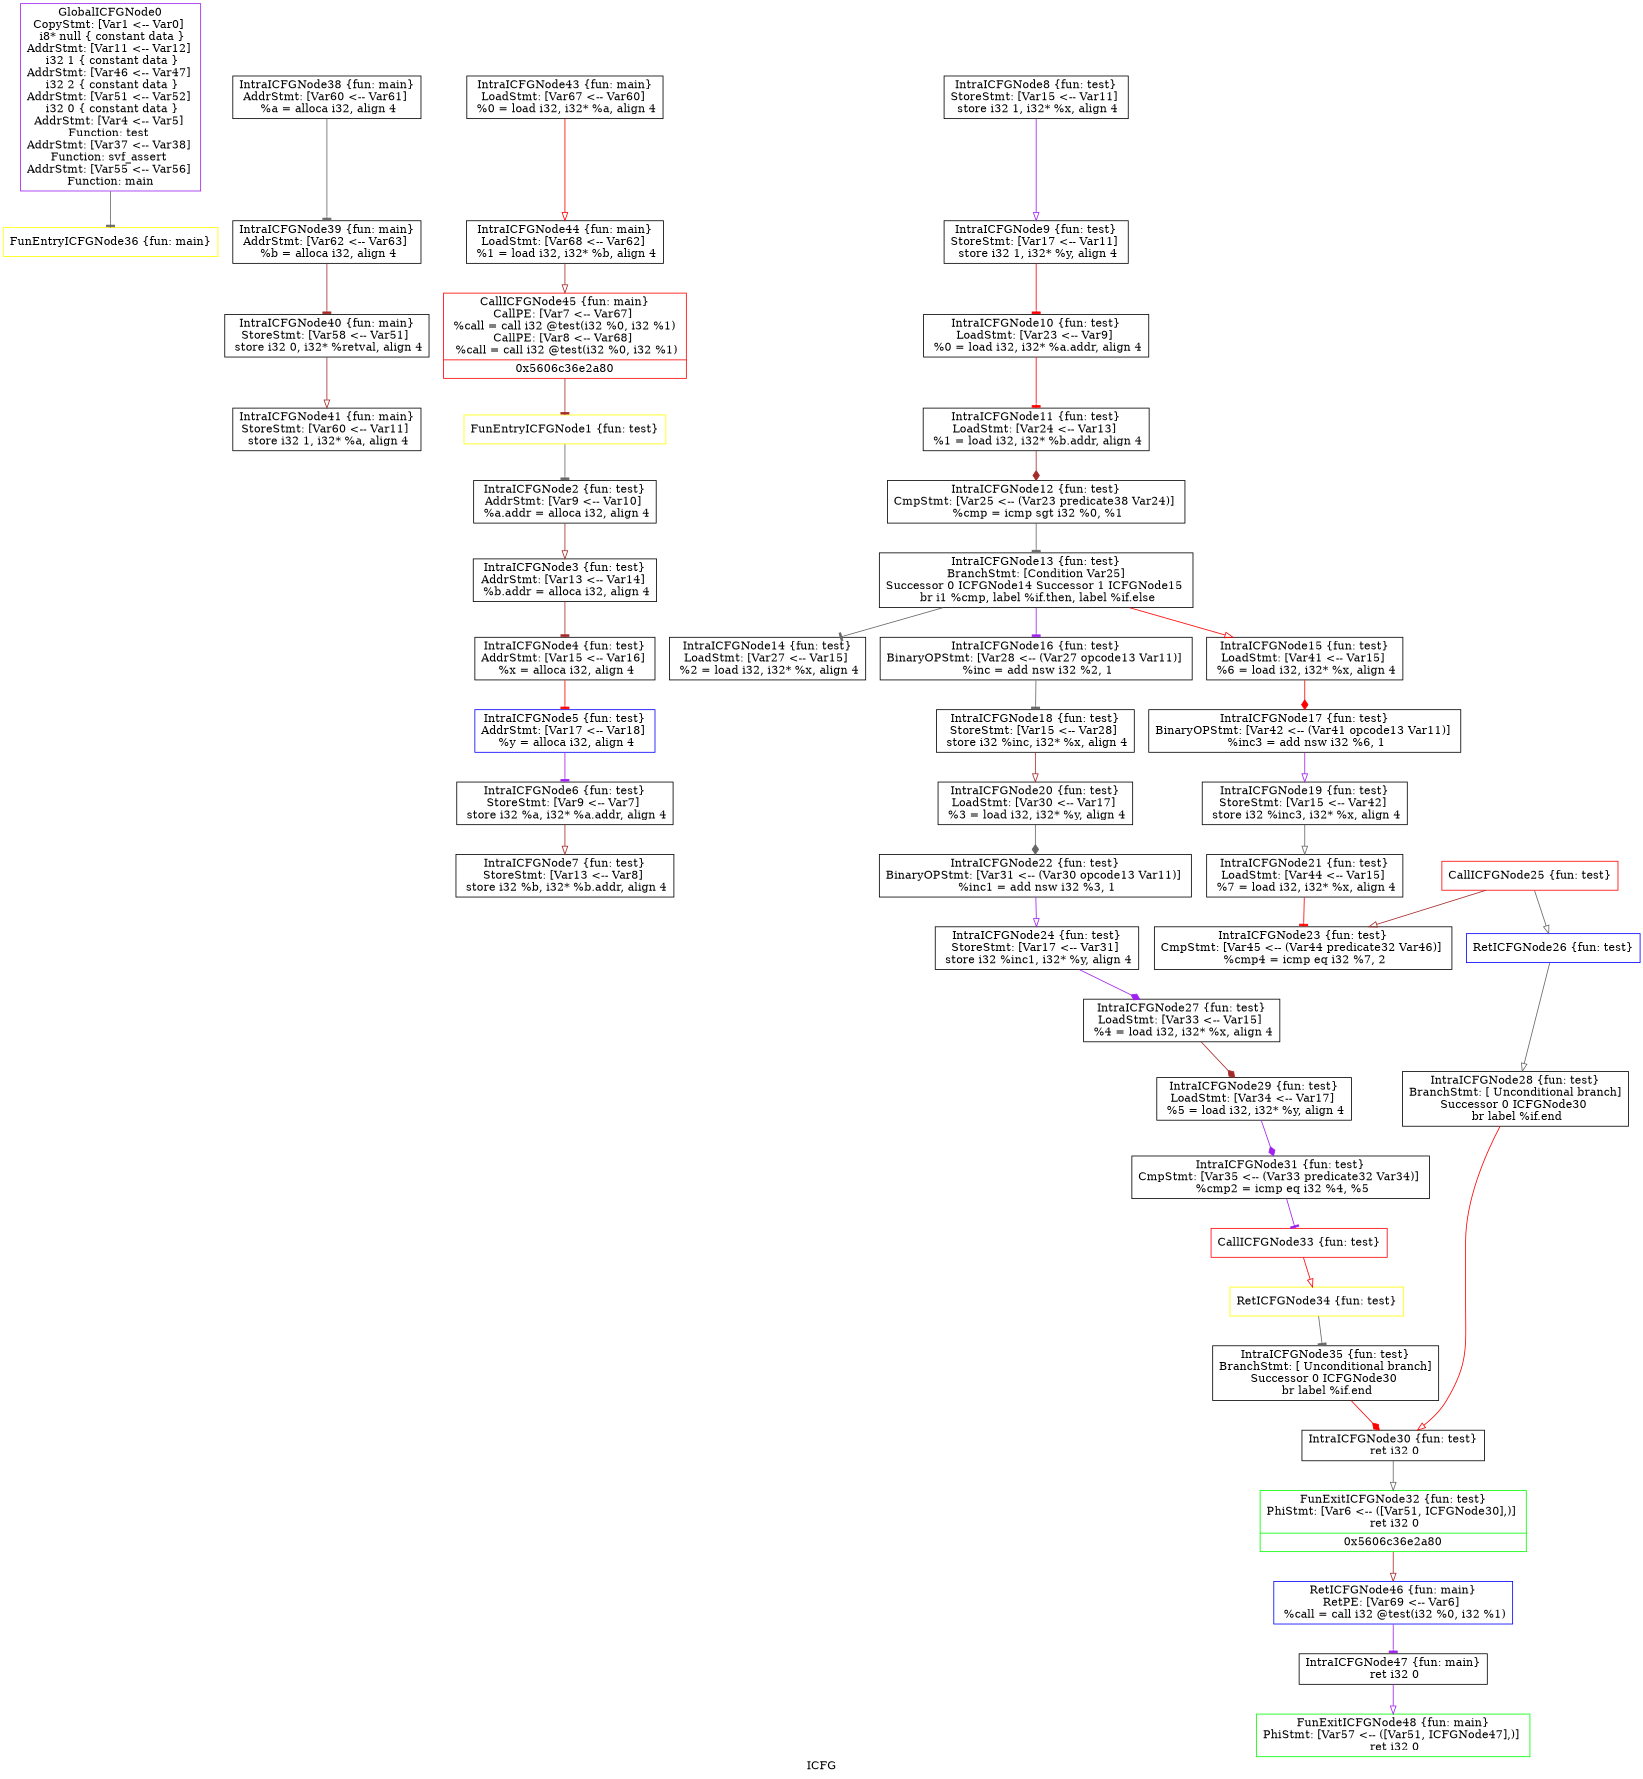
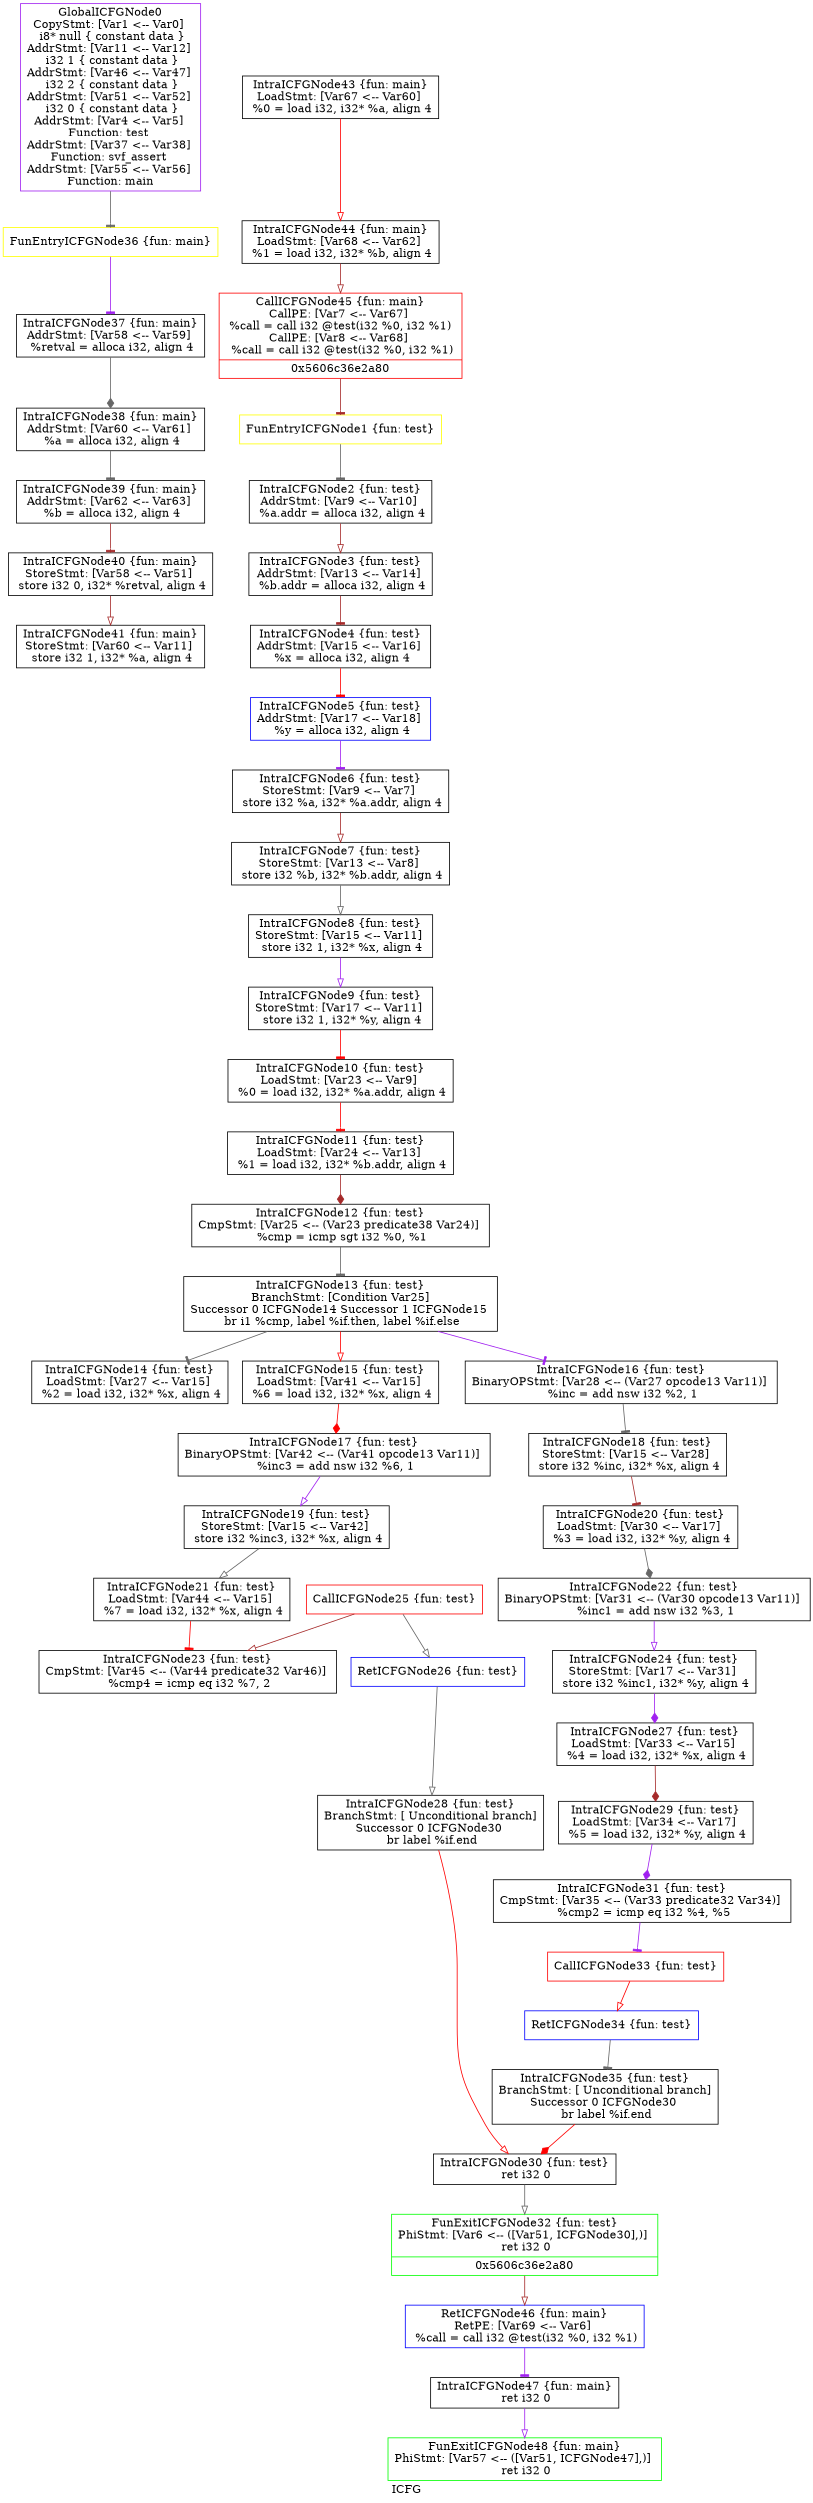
node "IntraICFGNode37 {fun: main}": added
edge "IntraICFGNode18 {fun: test}" -> "IntraICFGNode20 {fun: test}": arrowhead onormal -> tee
edge "IntraICFGNode7 {fun: test}" -> "IntraICFGNode8 {fun: test}": added
node "RetICFGNode34 {fun: test}": color yellow -> blue
